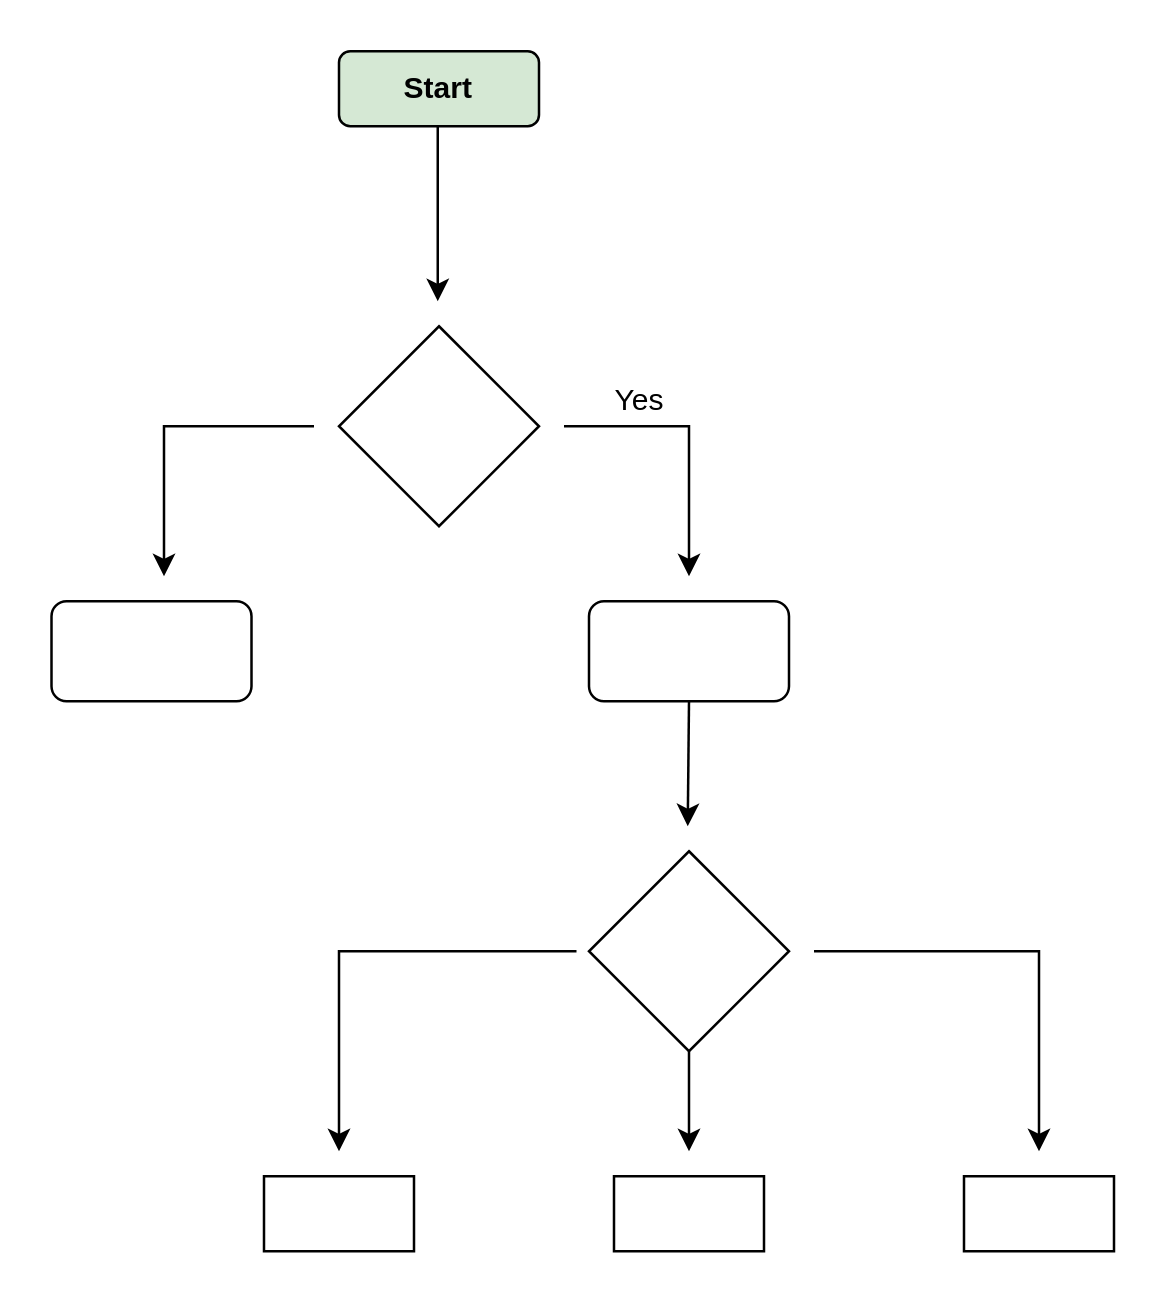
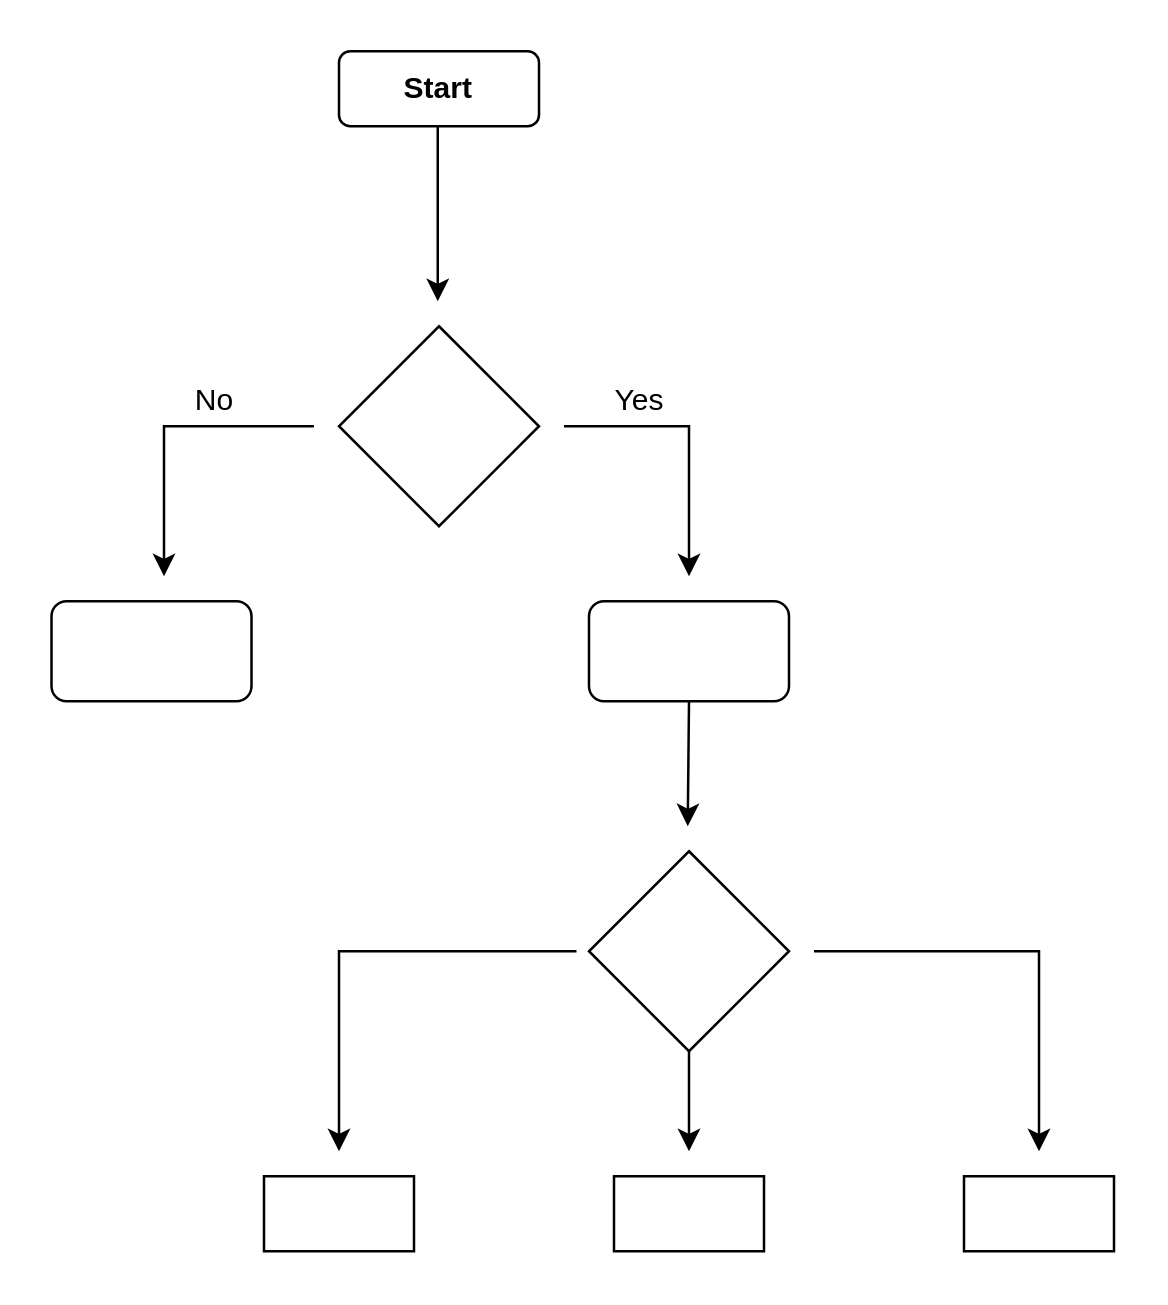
node "Start": fillcolor #d5e8d4 -> #ffffff
node "No": added
